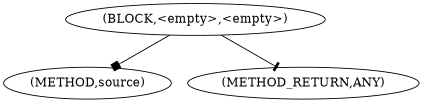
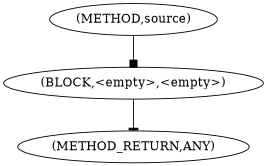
edge "(BLOCK,<empty>,<empty>)" -> "(METHOD,source)": reversed
